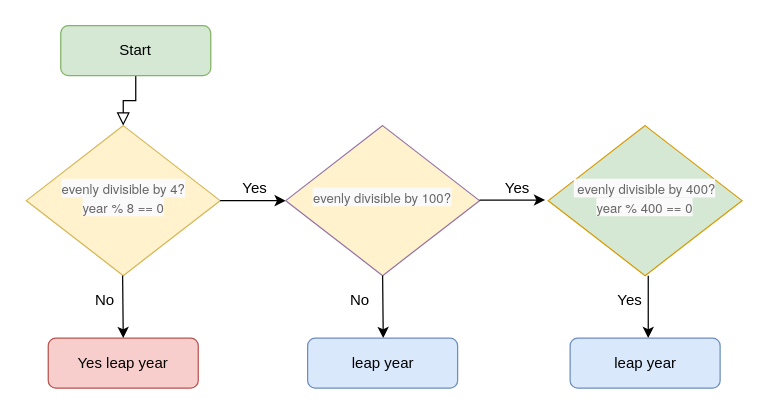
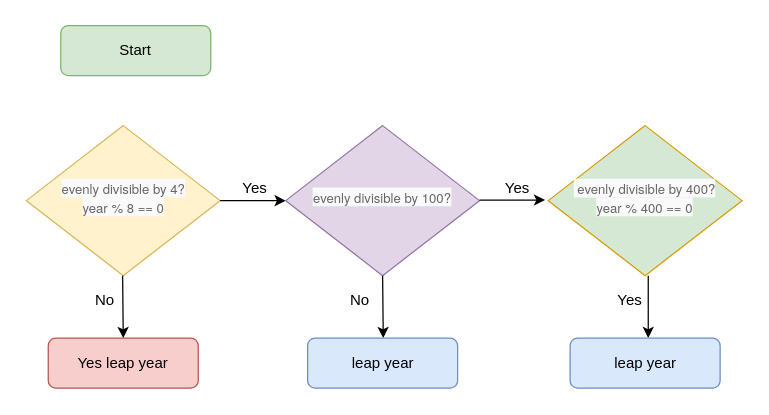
edge "Start" -> "evenly divisible by 4? year % 8 == 0": removed
node "evenly divisible by 100?": fillcolor #fff2cc -> #e1d5e7
